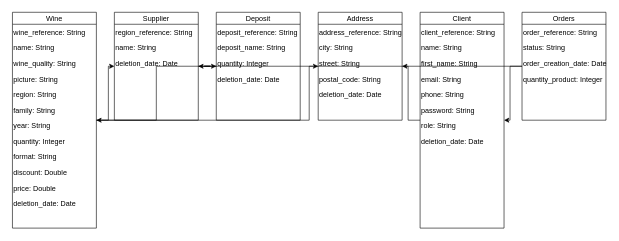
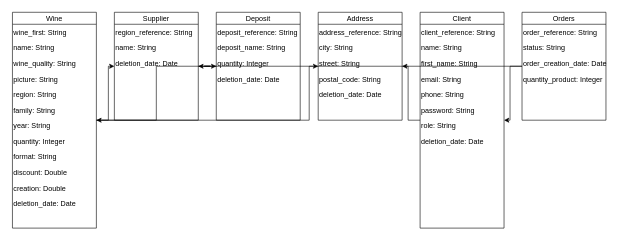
node "wine_reference: String": label "wine_reference: String" -> "wine_first: String"
node "price: Double": label "price: Double" -> "creation: Double"
